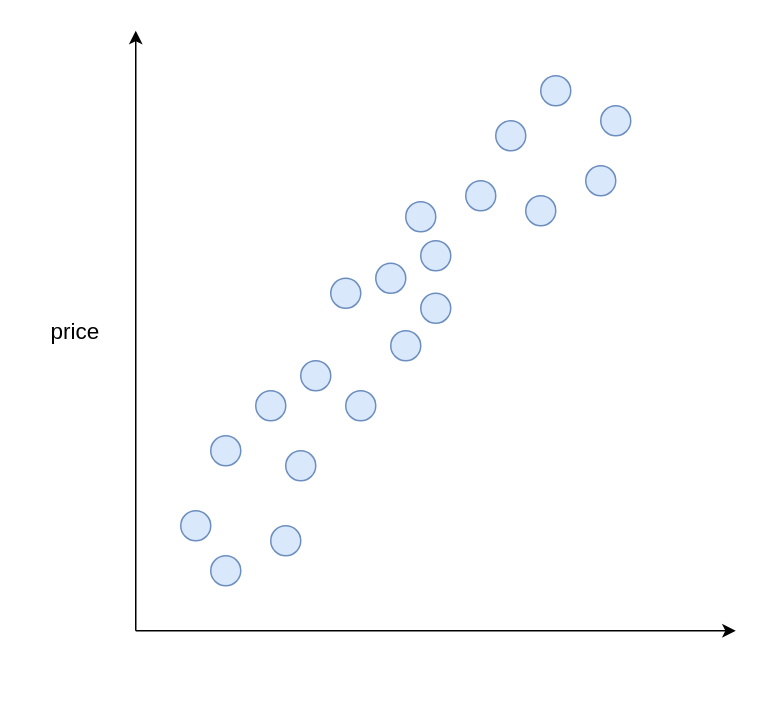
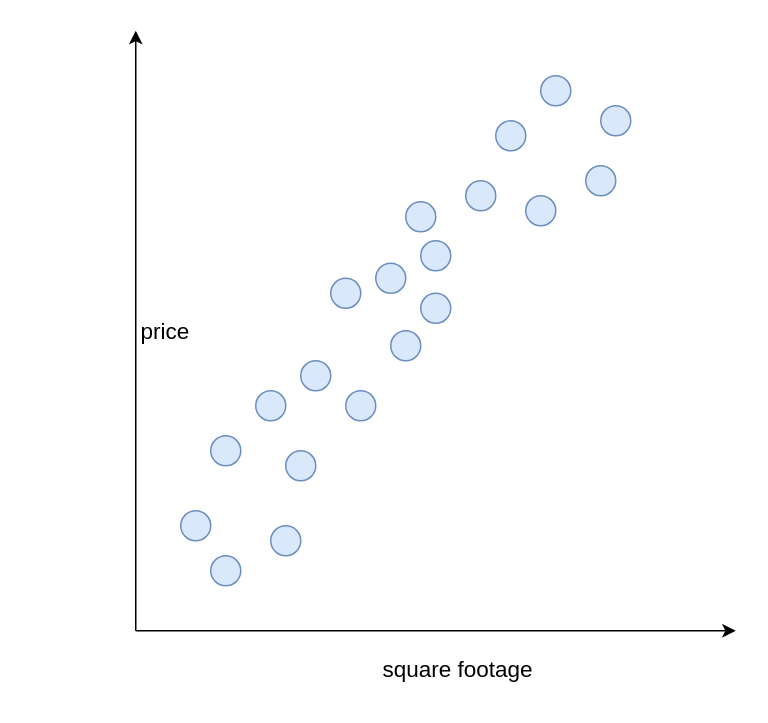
node "price": moved (76, 331) -> (166, 331)
node "square footage": added
